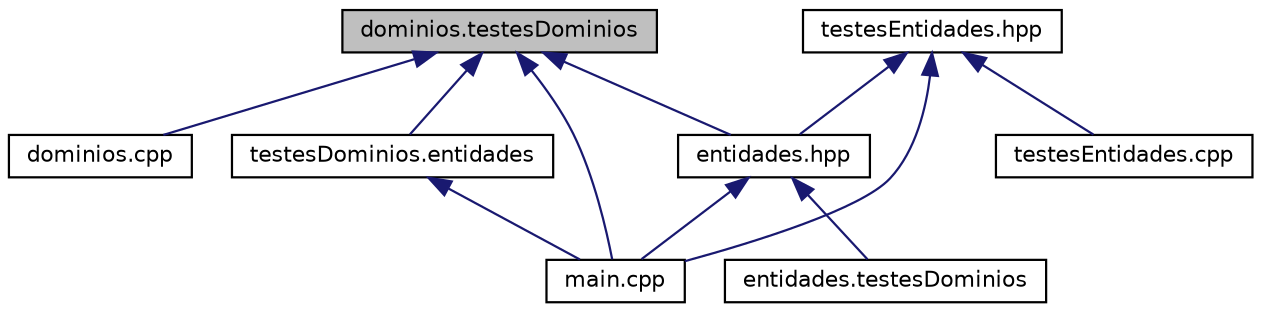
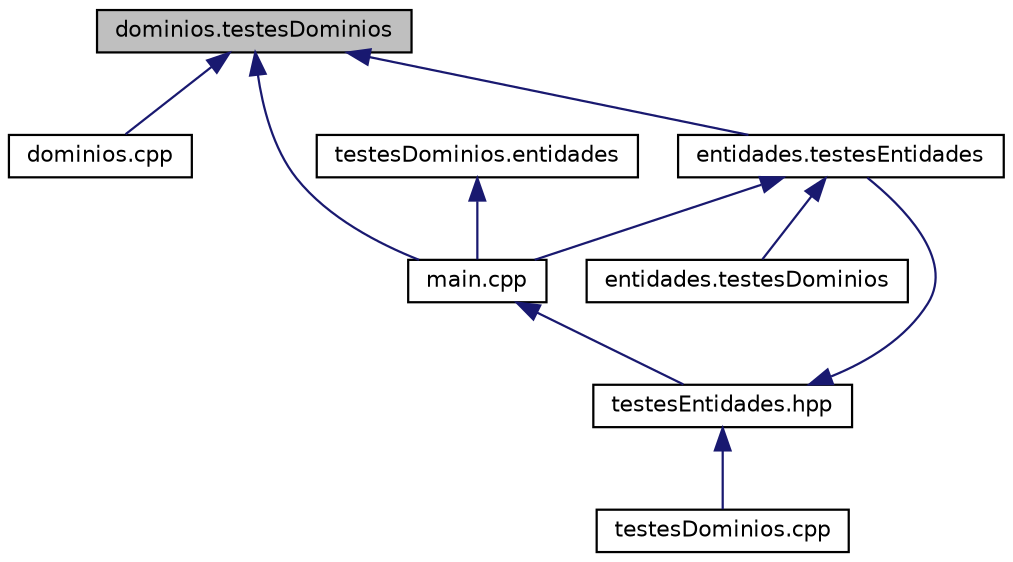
edge "testesDominios.entidades" -> "dominios.testesDominios": removed
node "entidades.hpp": label "entidades.hpp" -> "entidades.testesEntidades"
node "testesEntidades.cpp": label "testesEntidades.cpp" -> "testesDominios.cpp"
edge "main.cpp" -> "testesEntidades.hpp": reversed
